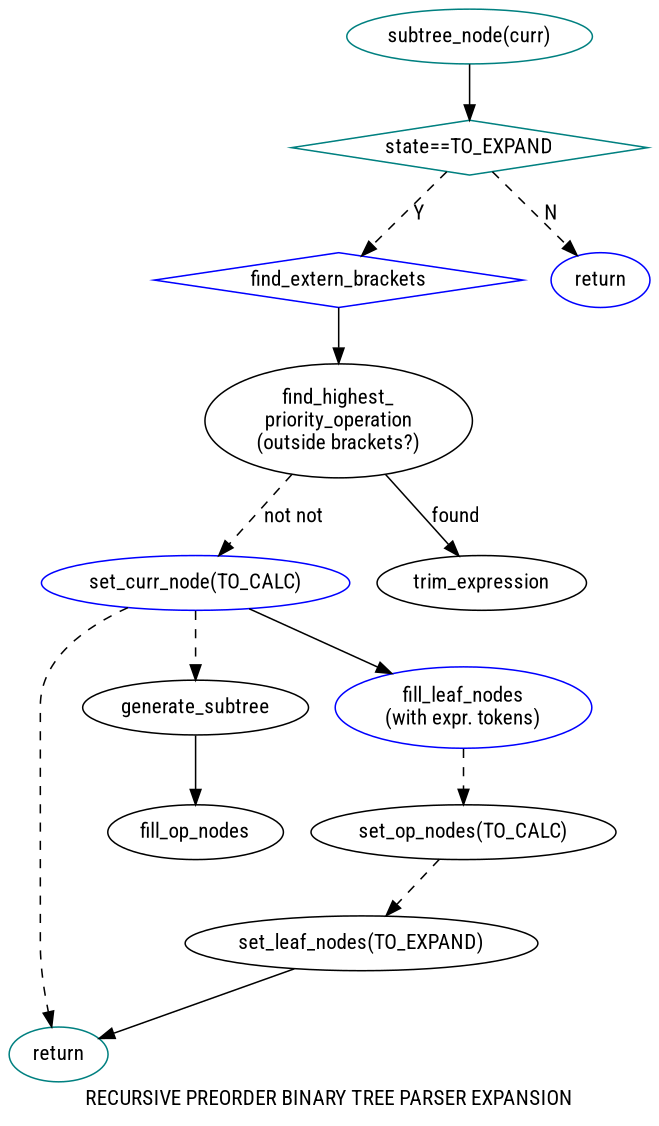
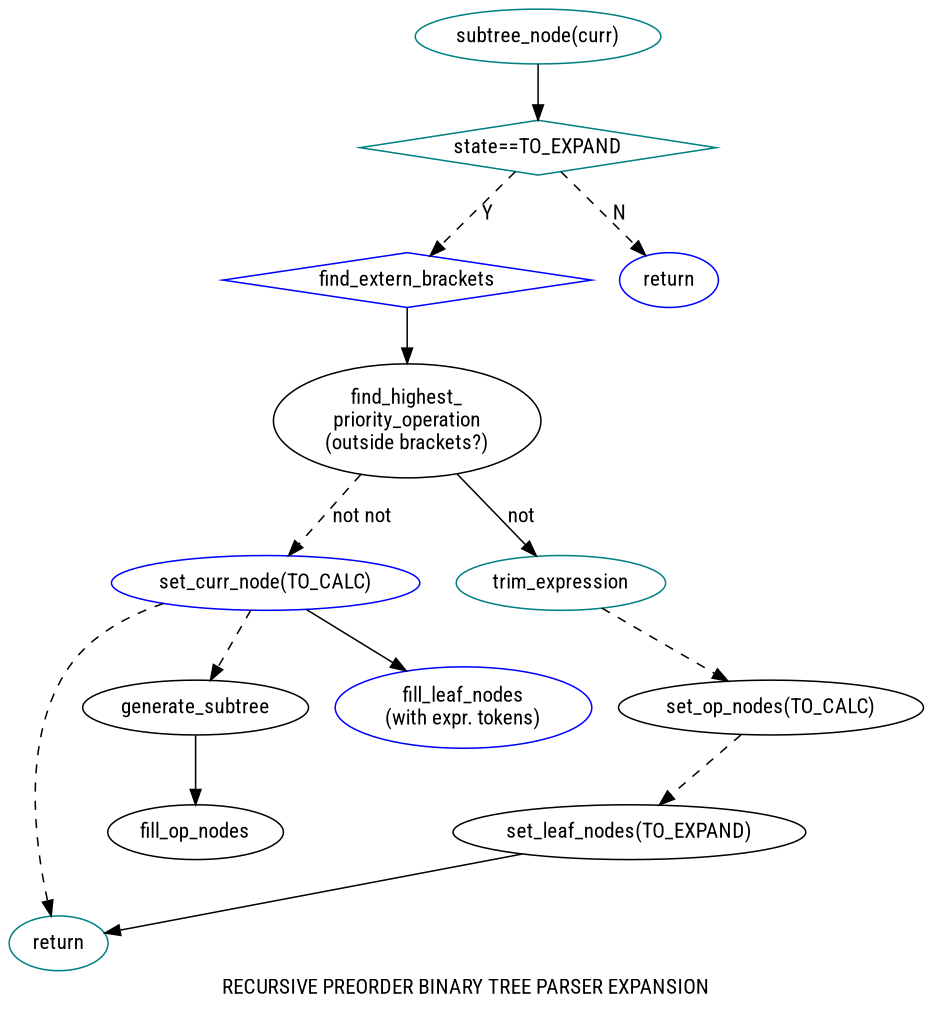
edge "find_highest_ priority_operation (outside brackets?)" -> "trim_expression": label "found" -> "not"
node "trim_expression": color black -> teal
edge "fill_leaf_nodes (with expr. tokens)" -> "set_op_nodes(TO_CALC)": now "trim_expression" -> "set_op_nodes(TO_CALC)"
